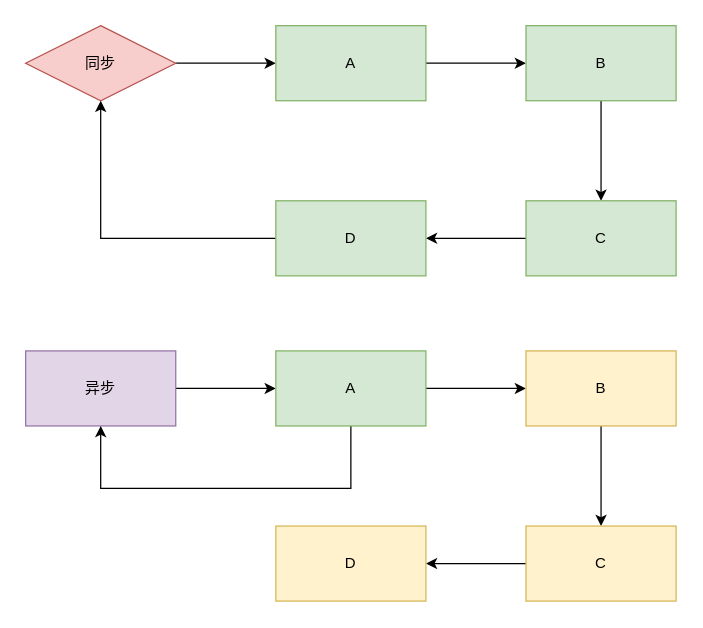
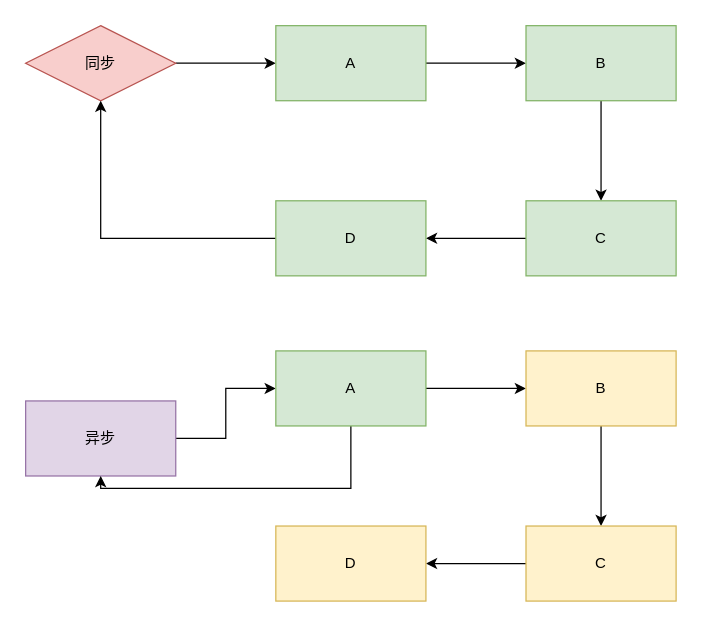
node "异步": moved (101, 388) -> (101, 438)
